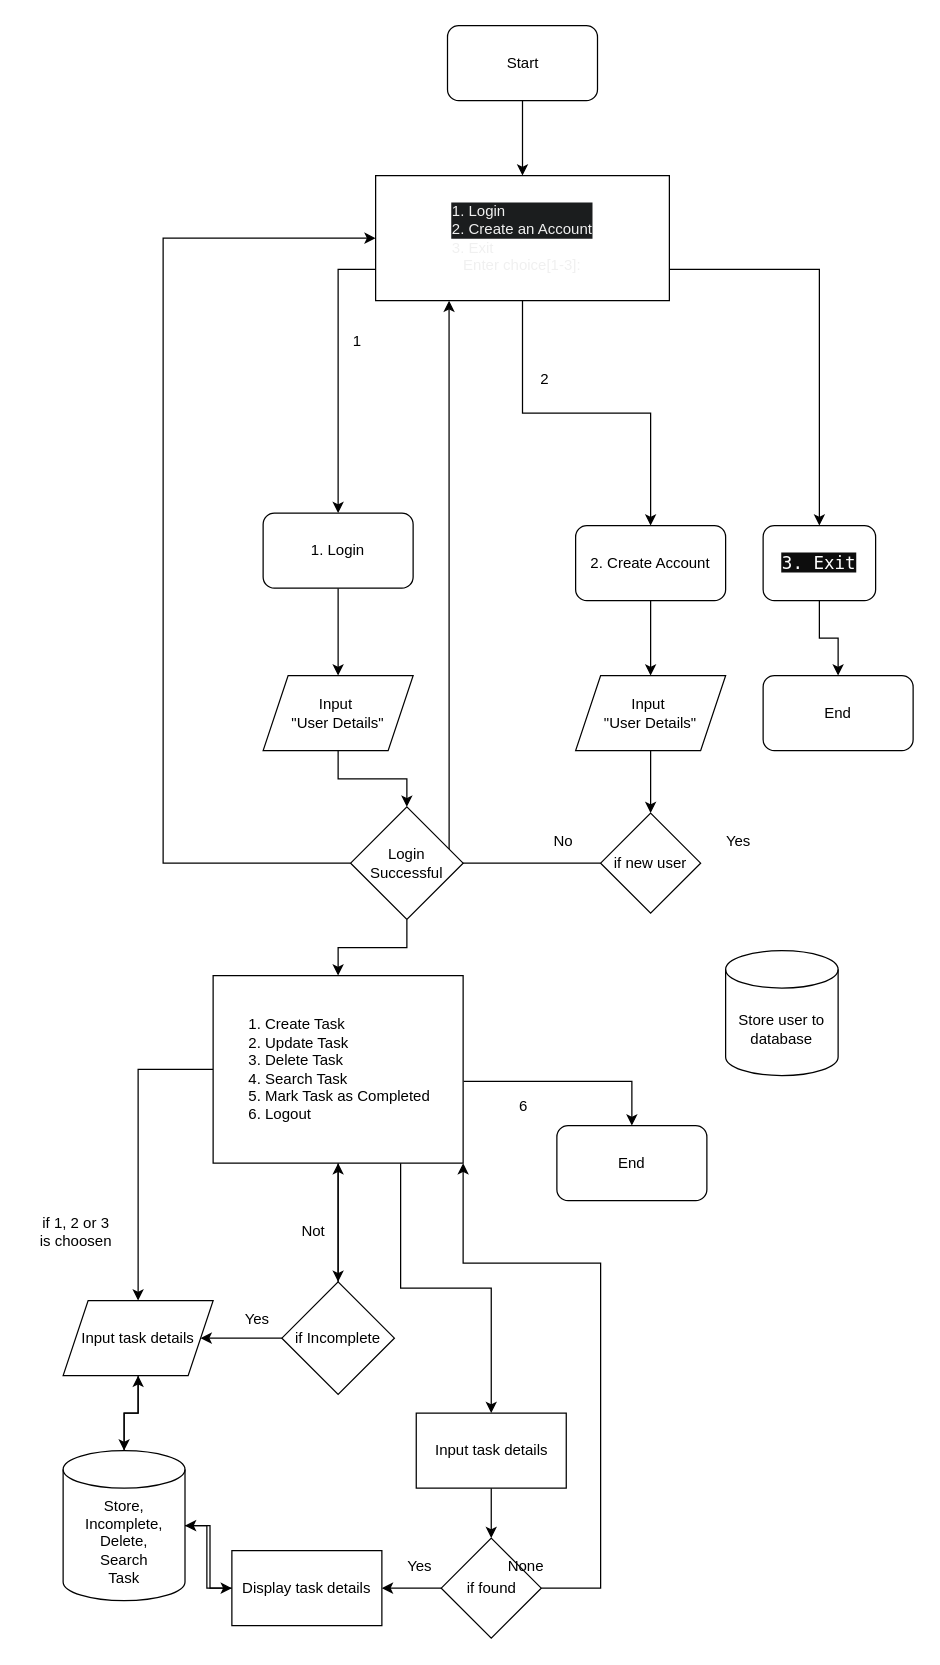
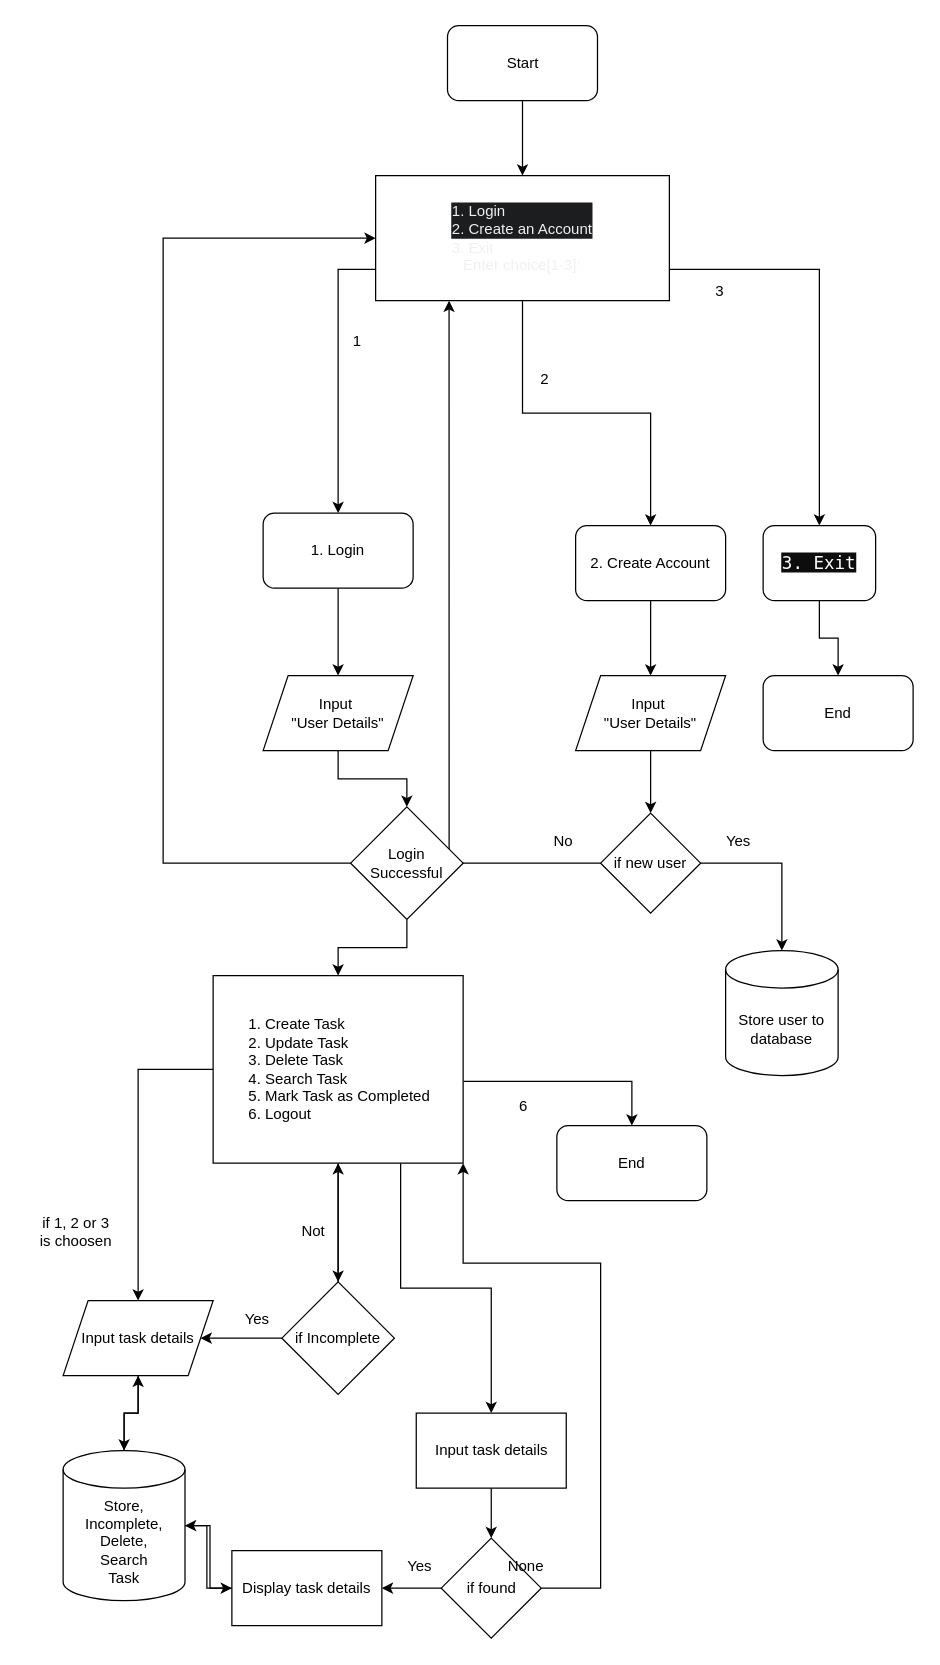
node "3": added
edge "if new user" -> "Store user to database": added
